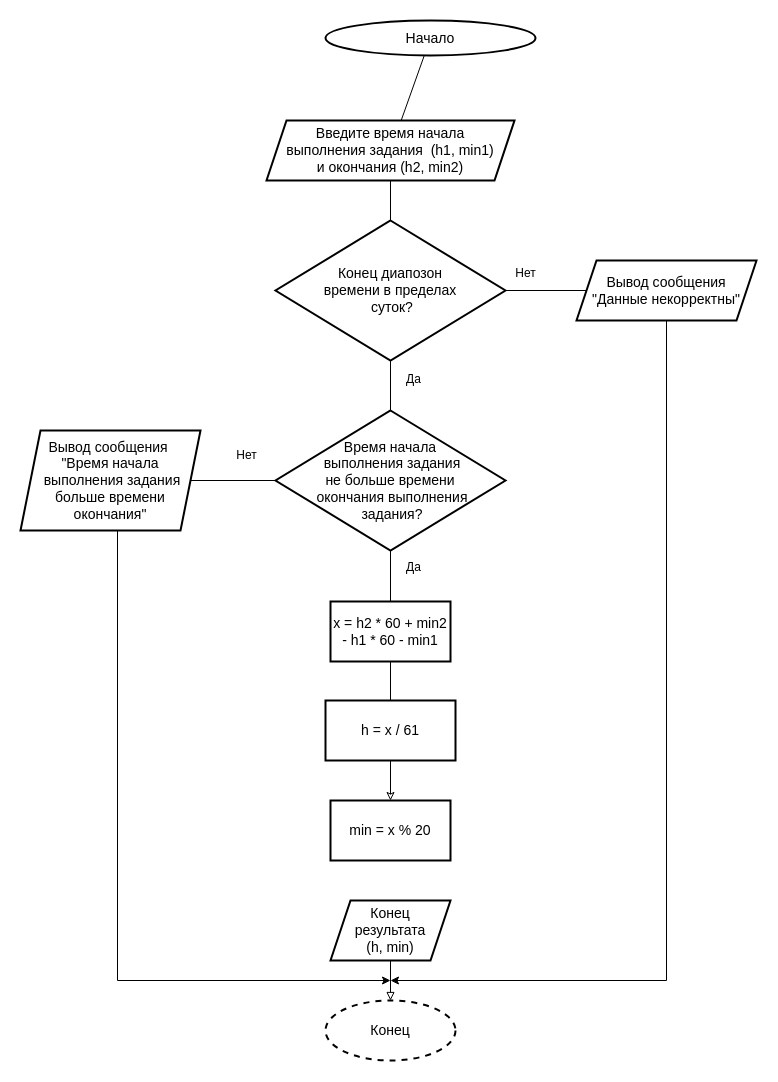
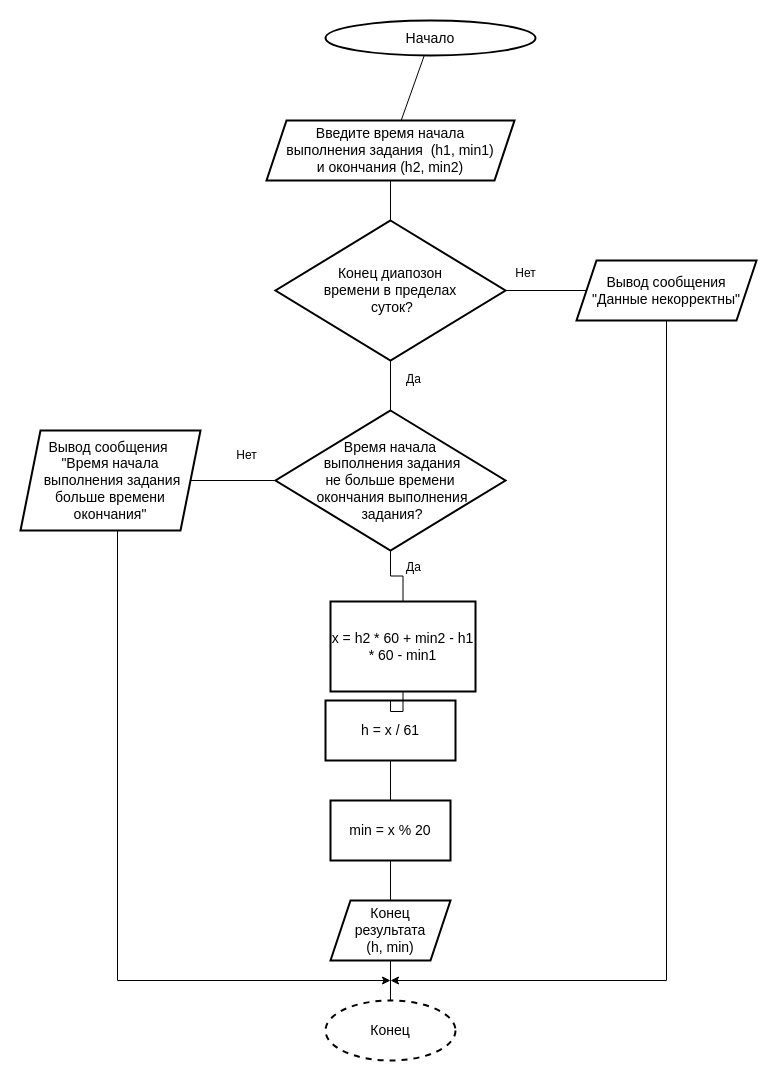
node "x = h2 * 60 + min2 - h1 * 60 - min1": size 120x60 -> 145x90
edge "h = x / 61" -> "min = x % 20": arrowhead classic -> none
edge "min = x % 20" -- "Конец результата (h, min)": added
edge "Конец результата (h, min)" -> "Конец": arrowhead block -> none
